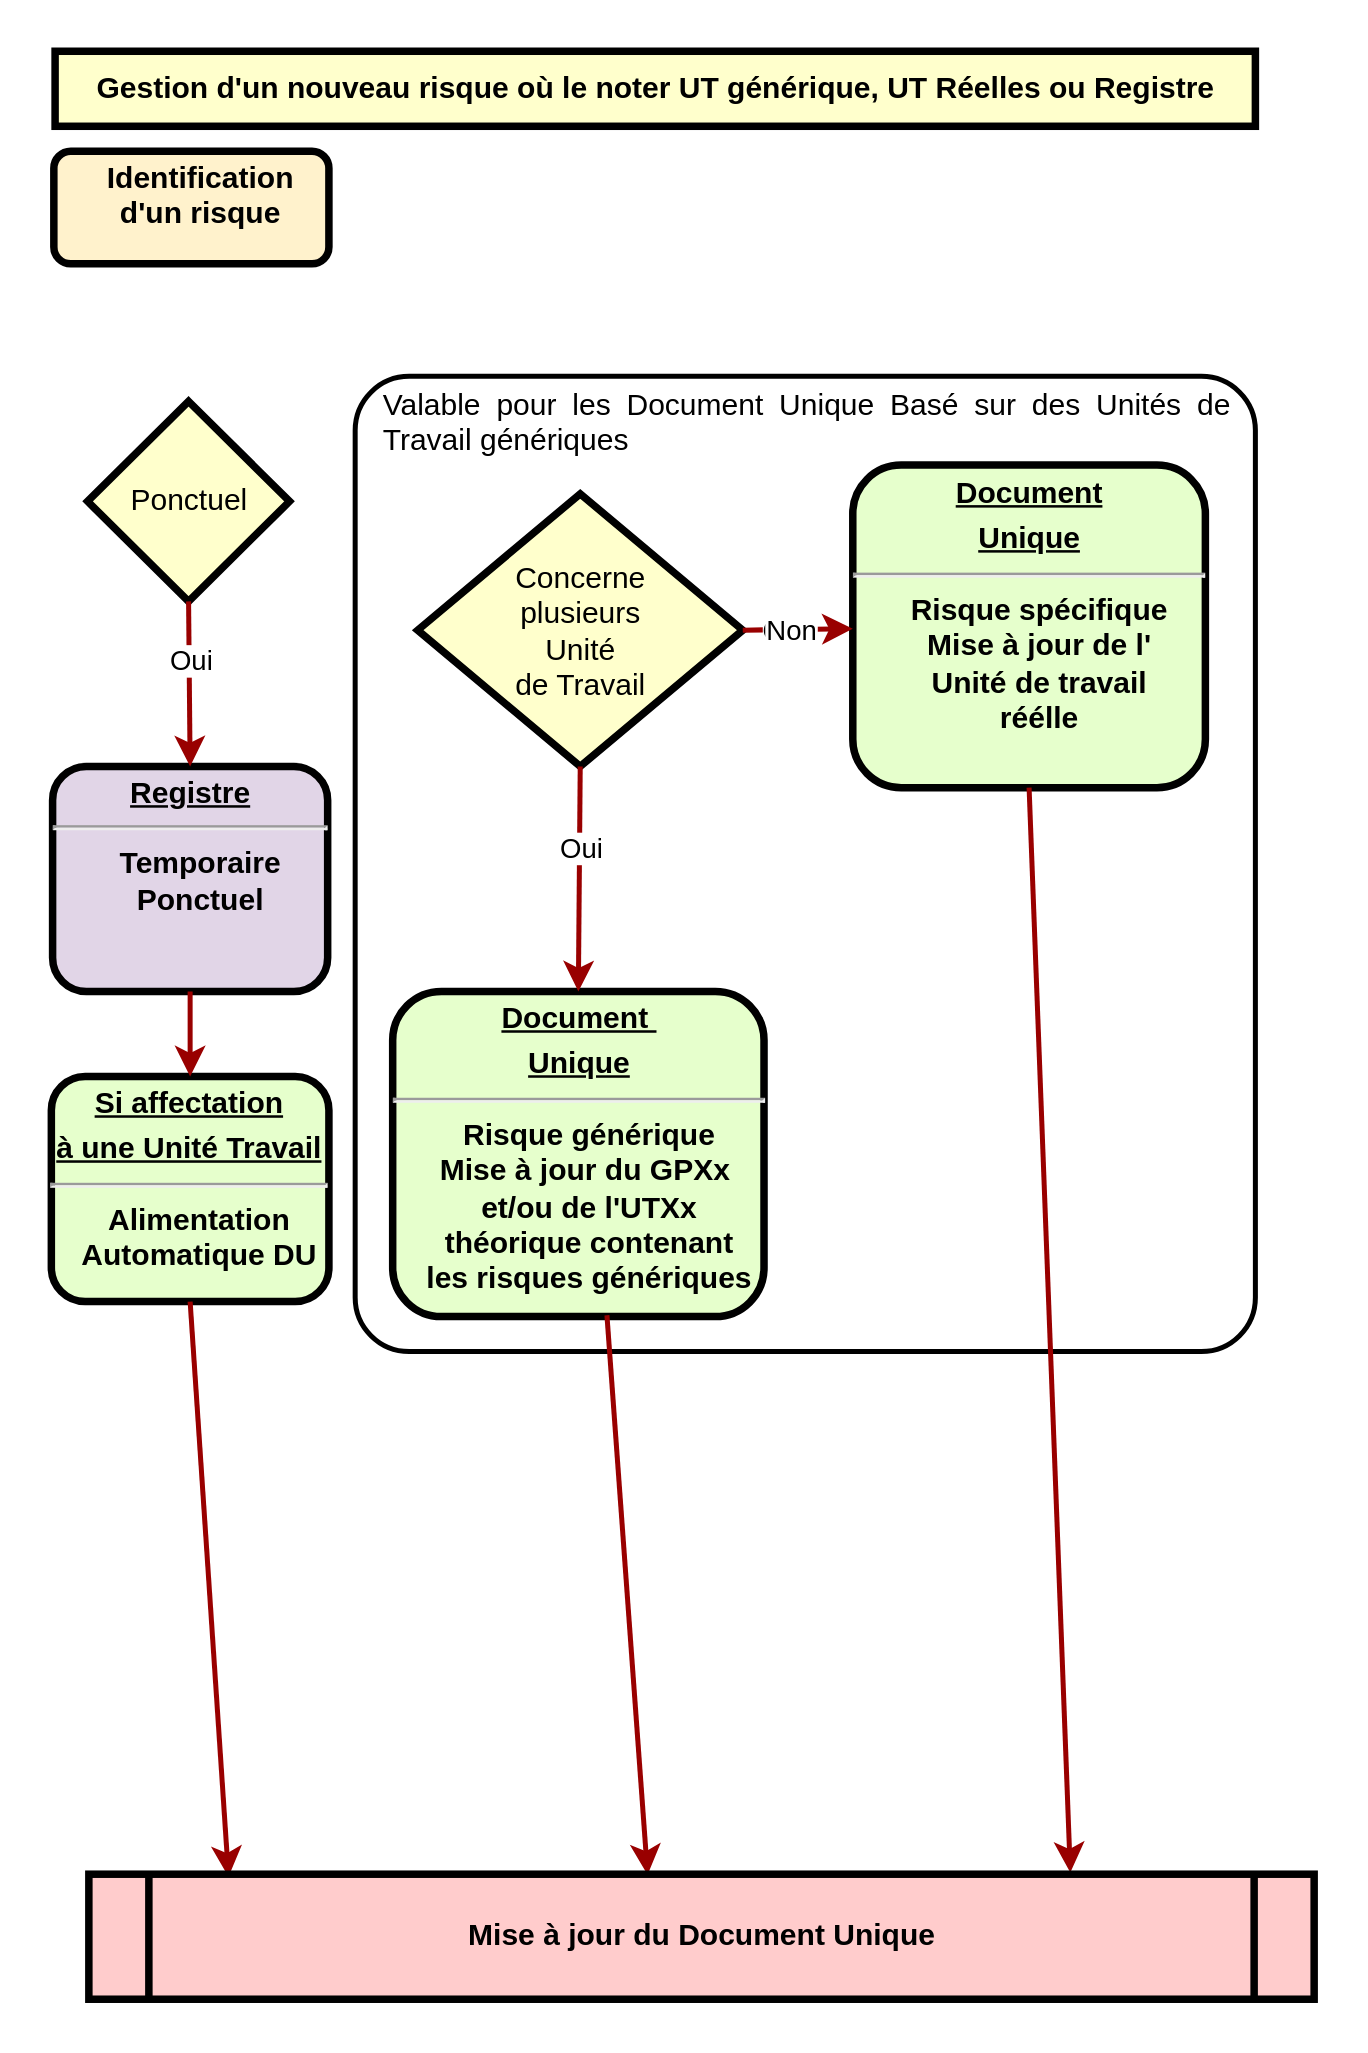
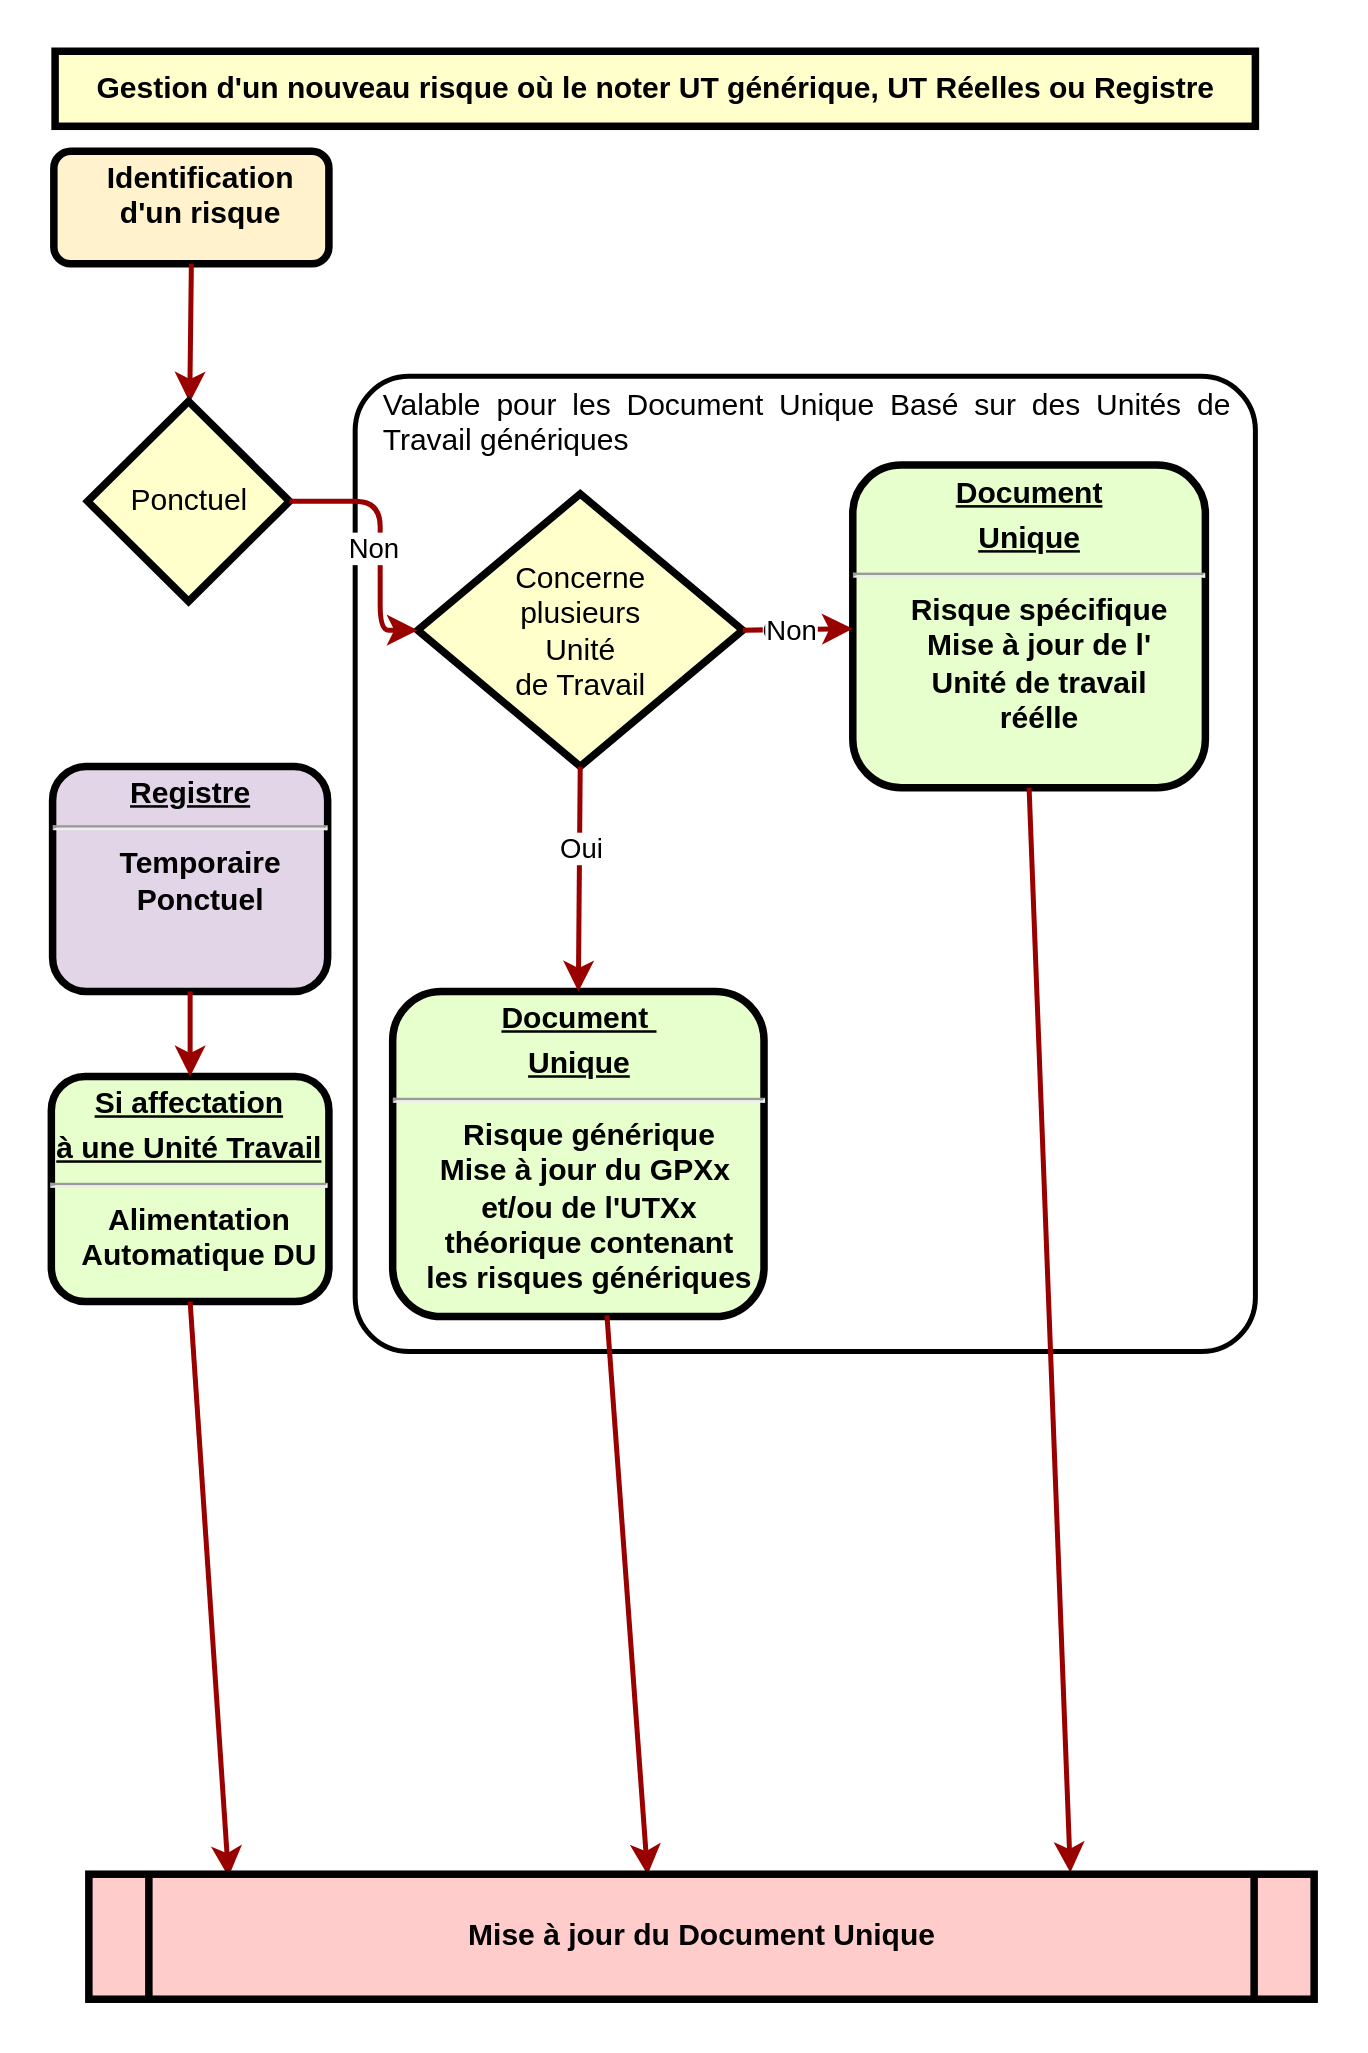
edge "Identification d'un risque" -> "Ponctuel": added
edge "Ponctuel" -> "Concerne plusieurs Unité de Travail": added, label "Non"
edge "Ponctuel" -> "Registre Temporaire Ponctuel": removed, label "Oui"
